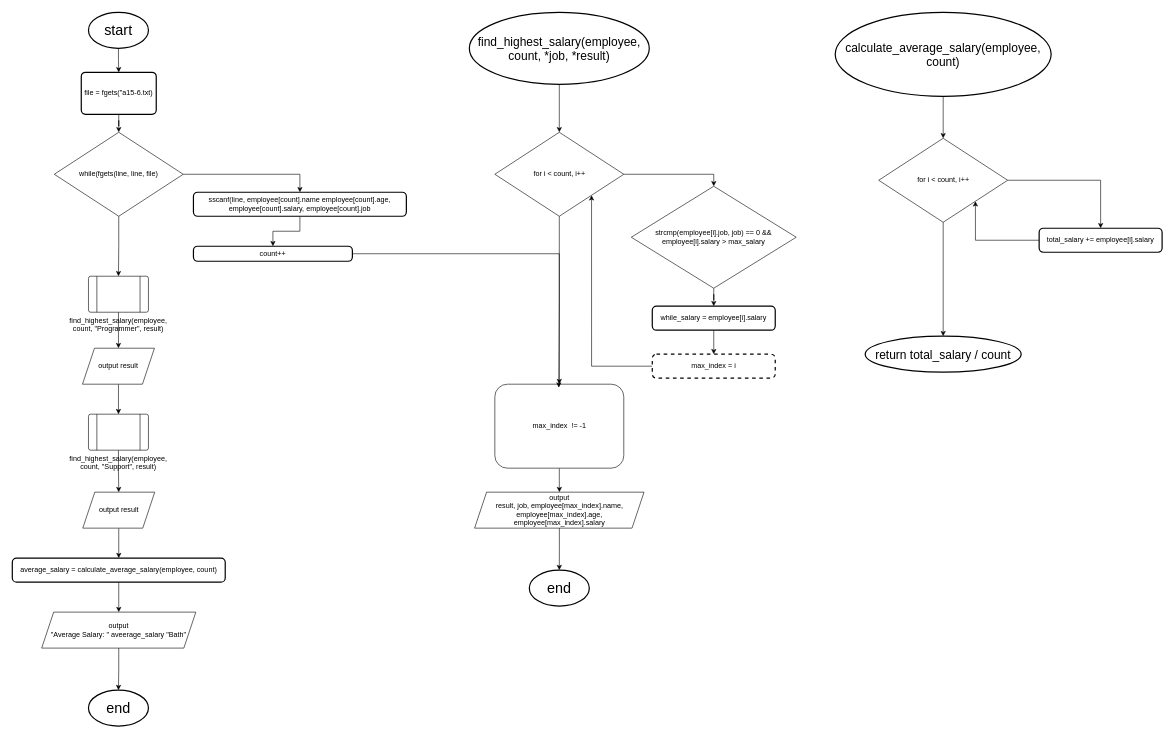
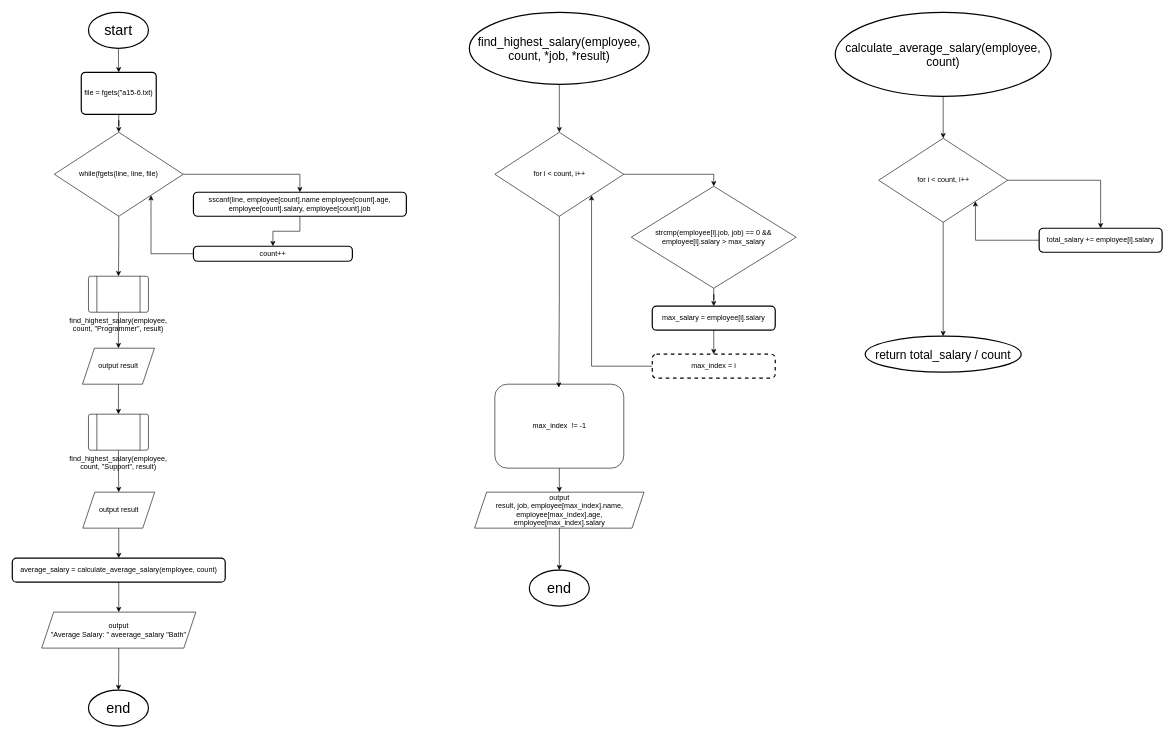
edge "count++" -> "max_index != -1": now "count++" -> "while(fgets(line, line, file)"
node "while_salary = employee[i].salary": label "while_salary = employee[i].salary" -> "max_salary = employee[i].salary"
